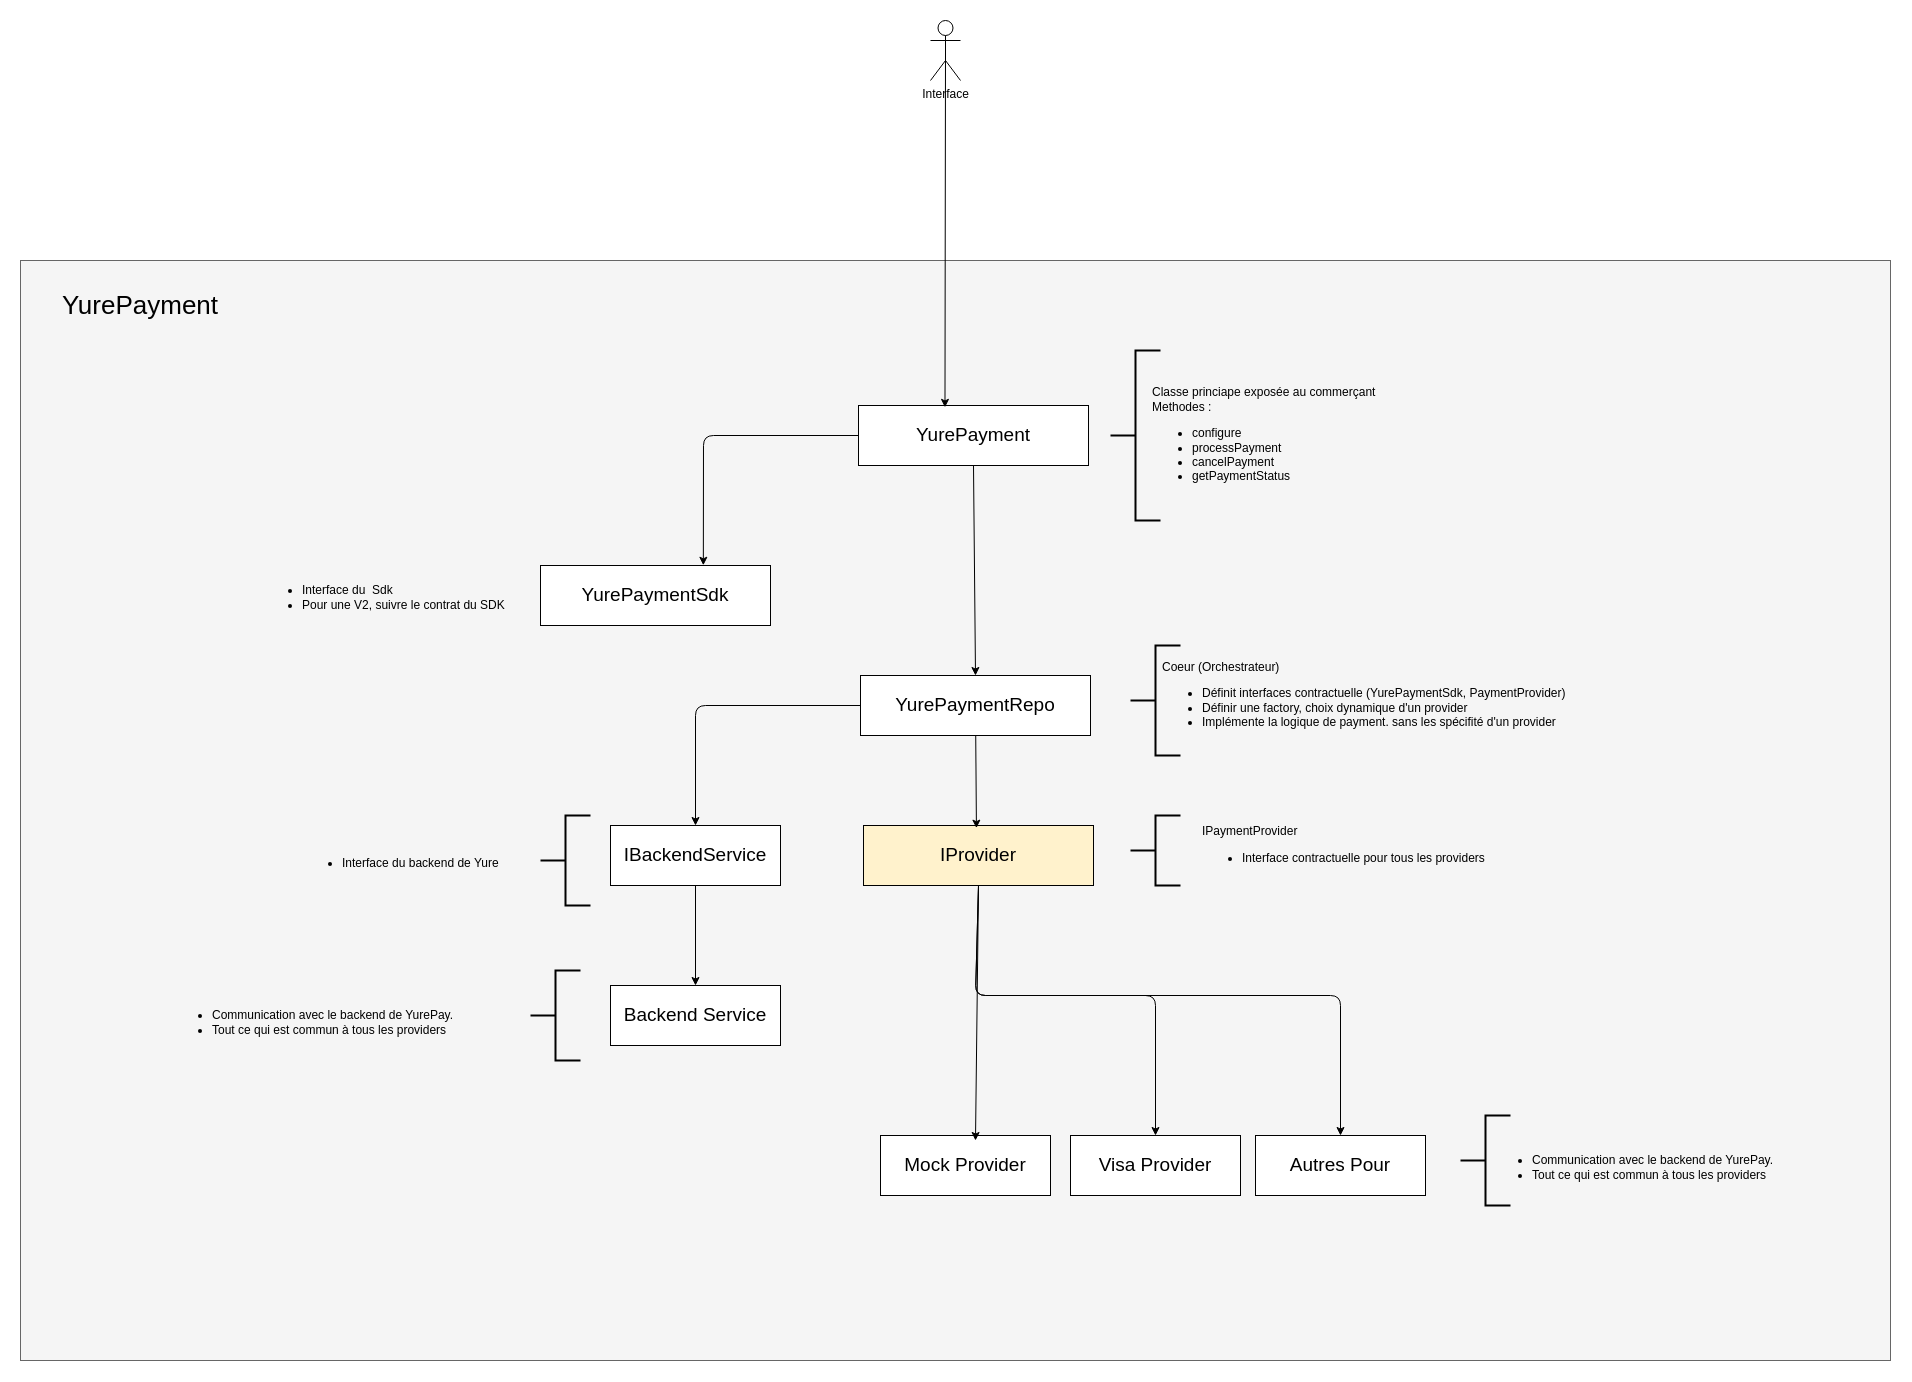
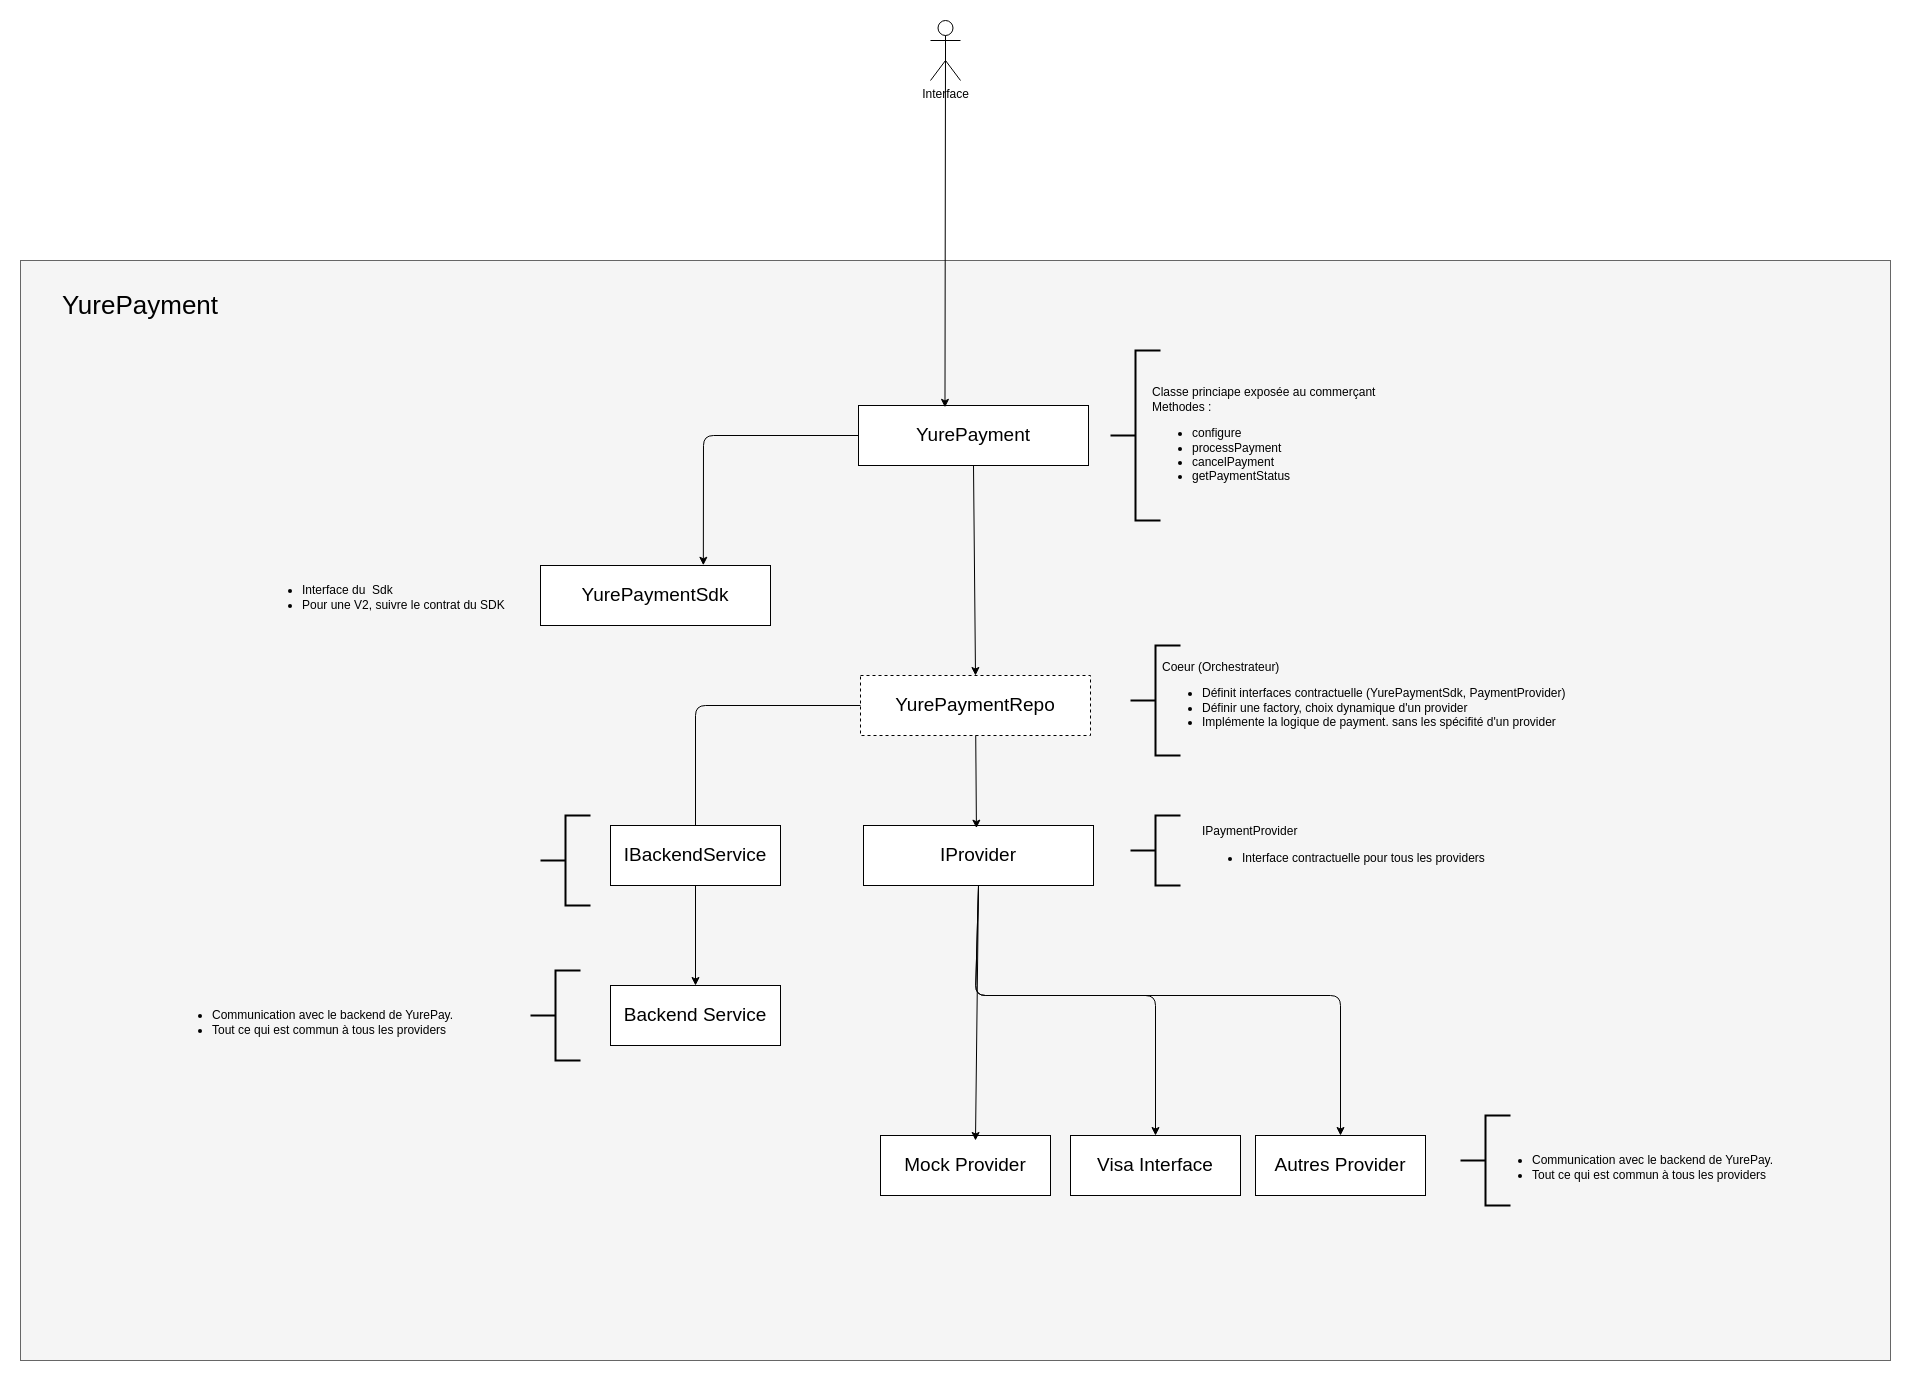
node "YurePaymentRepo": style solid -> dashed
edge "YurePaymentRepo" -> "IBackendService": arrowhead classic -> none
node "Interface du backend de Yure": removed
node "IProvider": fillcolor #fff2cc -> #ffffff
node "Visa Provider": label "Visa Provider" -> "Visa Interface"
node "Autres Pour": label "Autres Pour" -> "Autres Provider"
